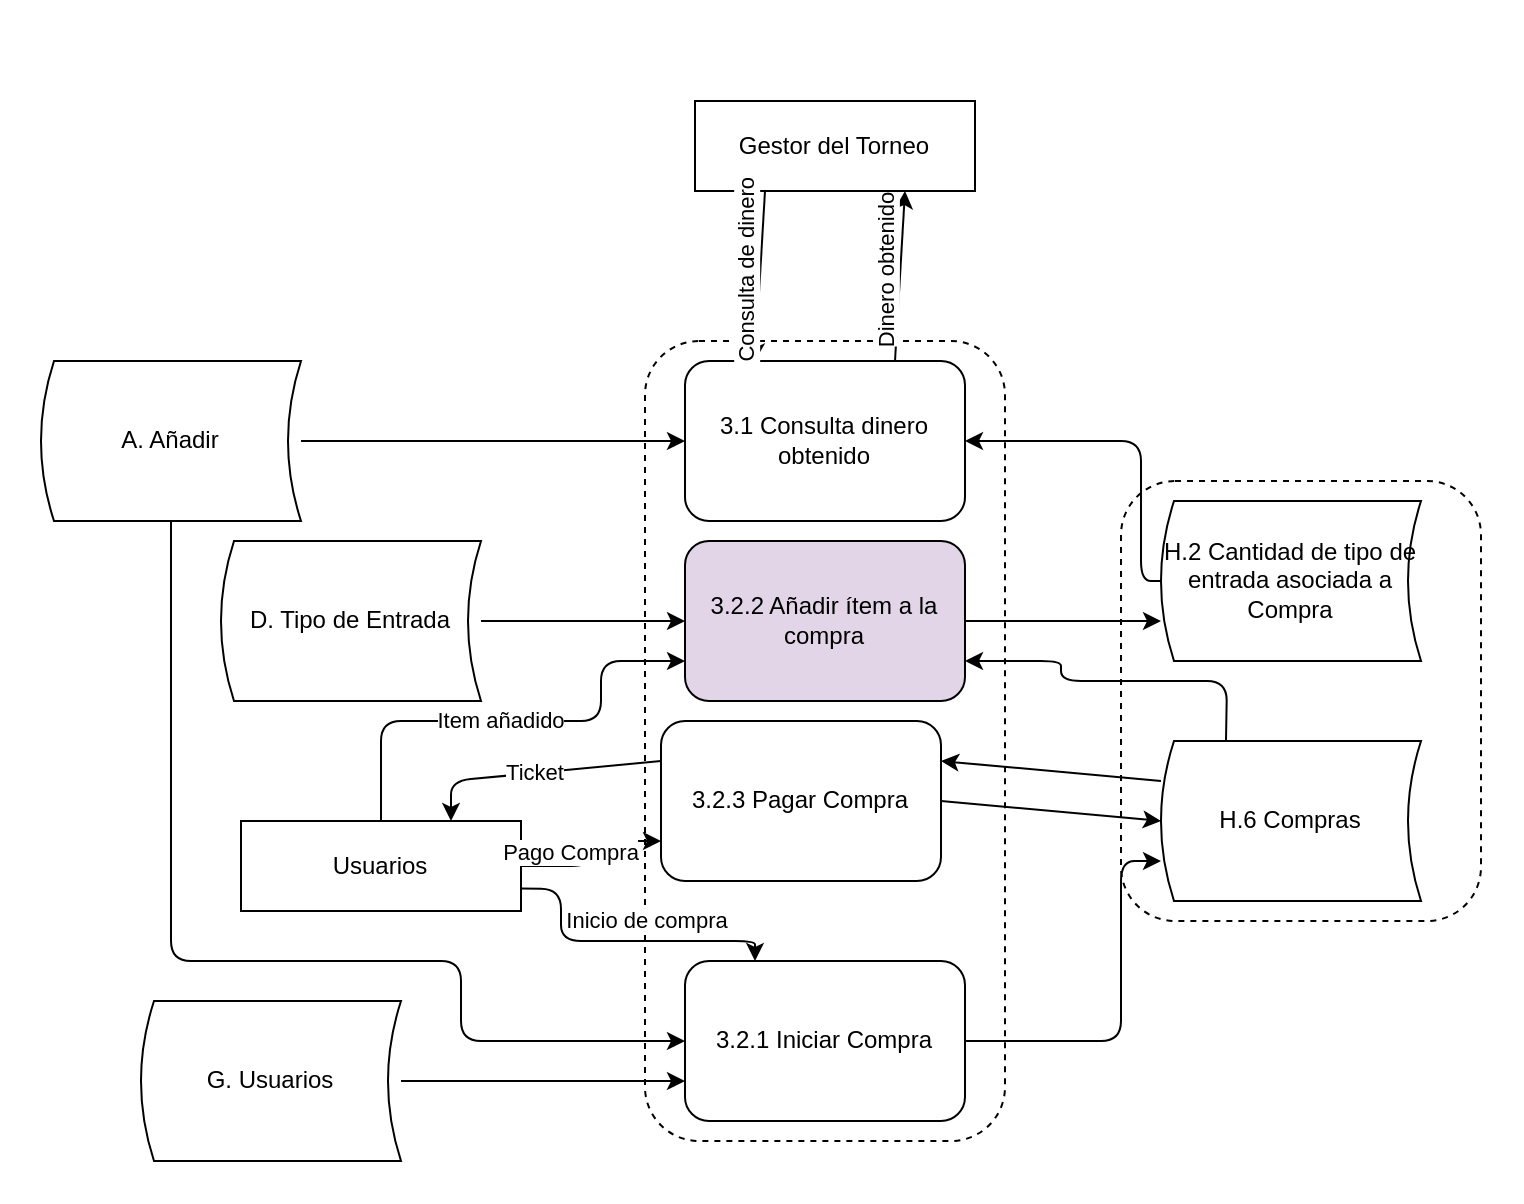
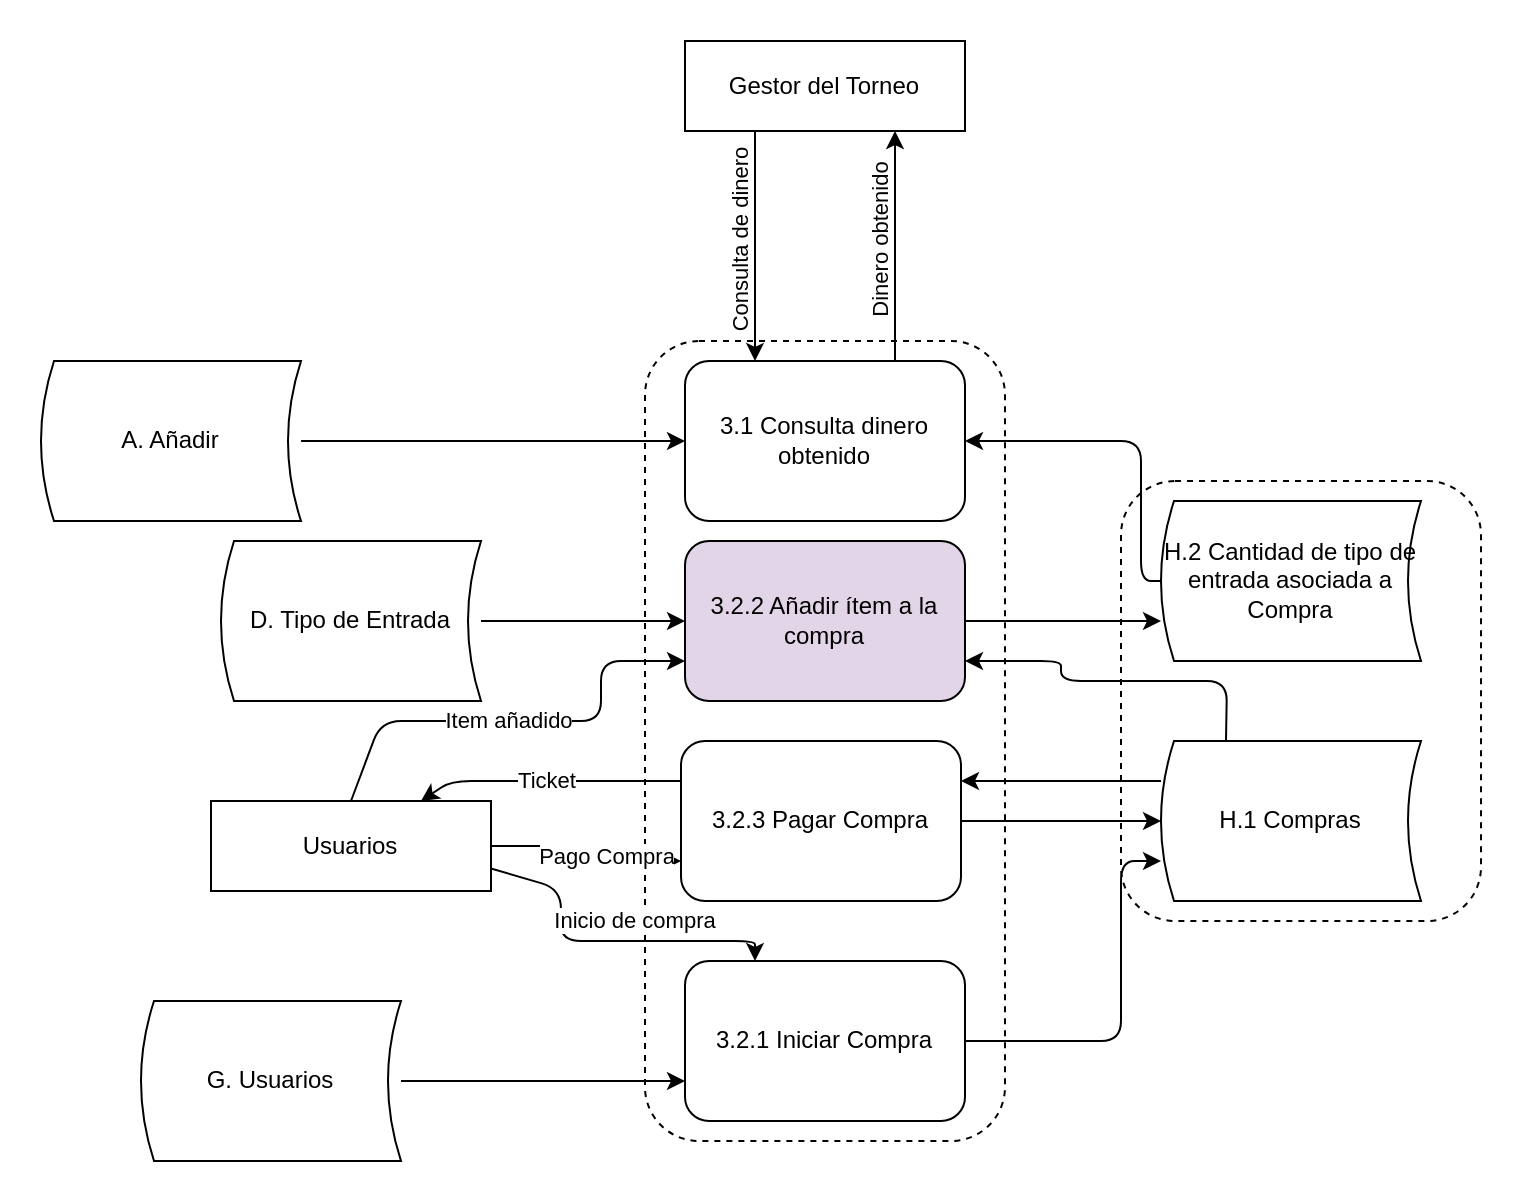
node "Gestor del Torneo": moved (835, 146) -> (825, 86)
node "3.2.3 Pagar Compra": moved (801, 801) -> (821, 821)
node "H.6 Compras": label "H.6 Compras" -> "H.1 Compras"
node "Usuarios": moved (381, 866) -> (351, 846)
edge "A. Añadir" -> "3.2.1 Iniciar Compra": removed
